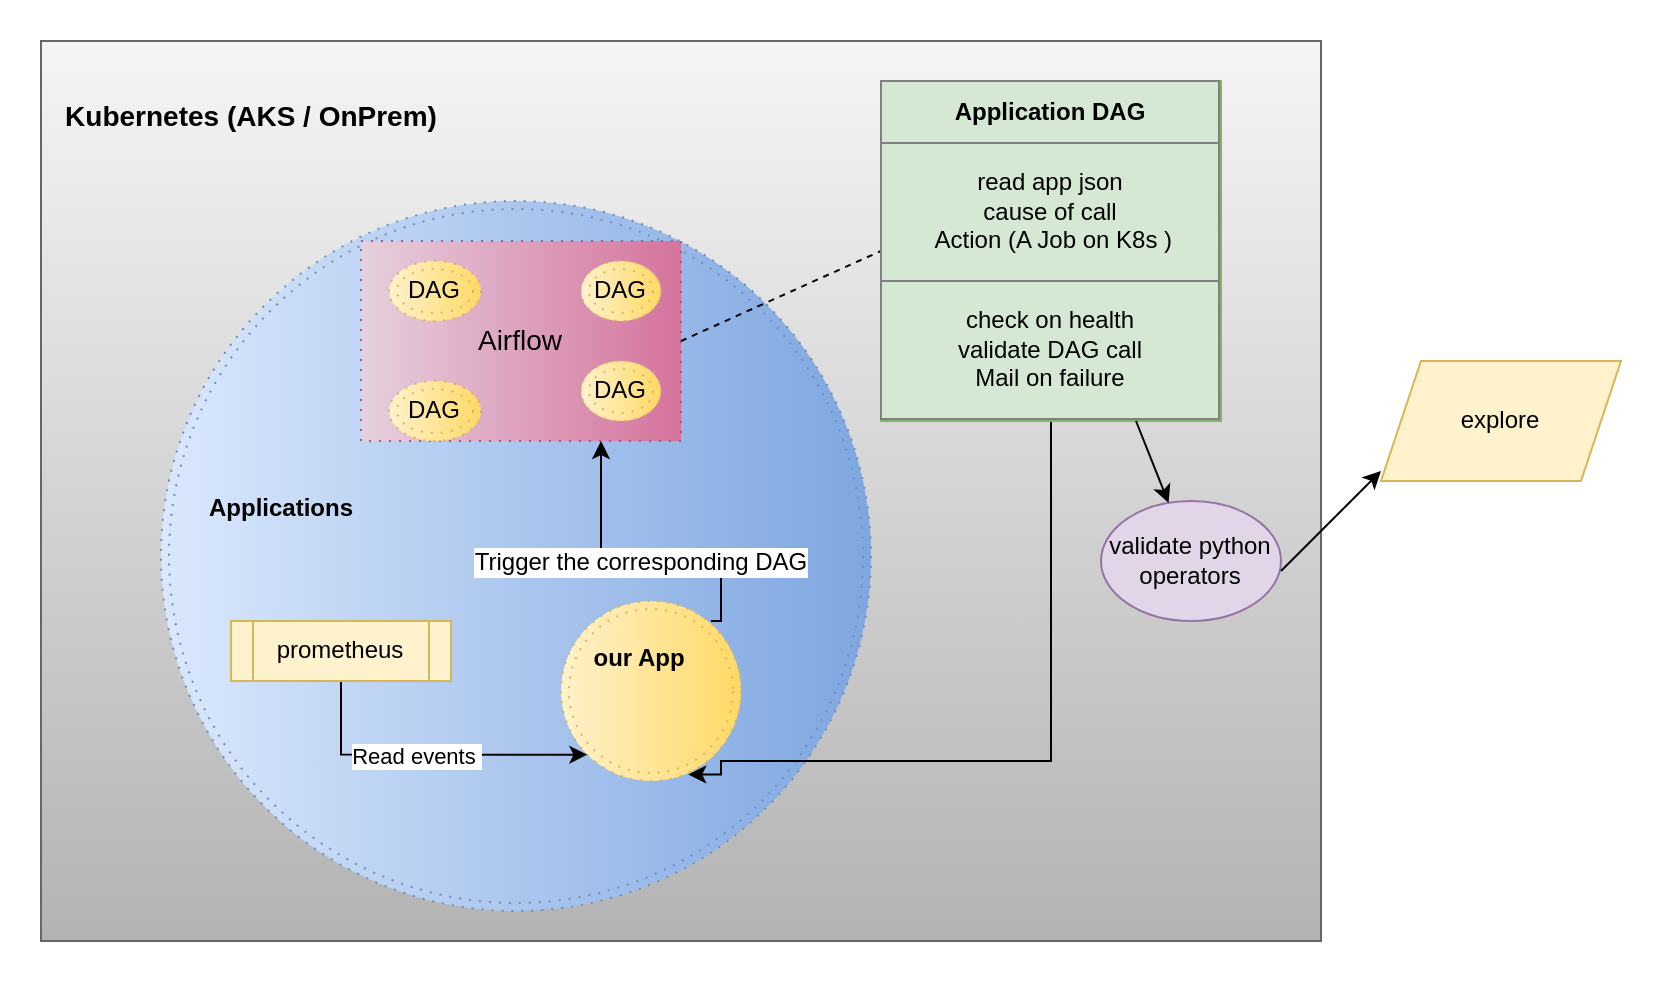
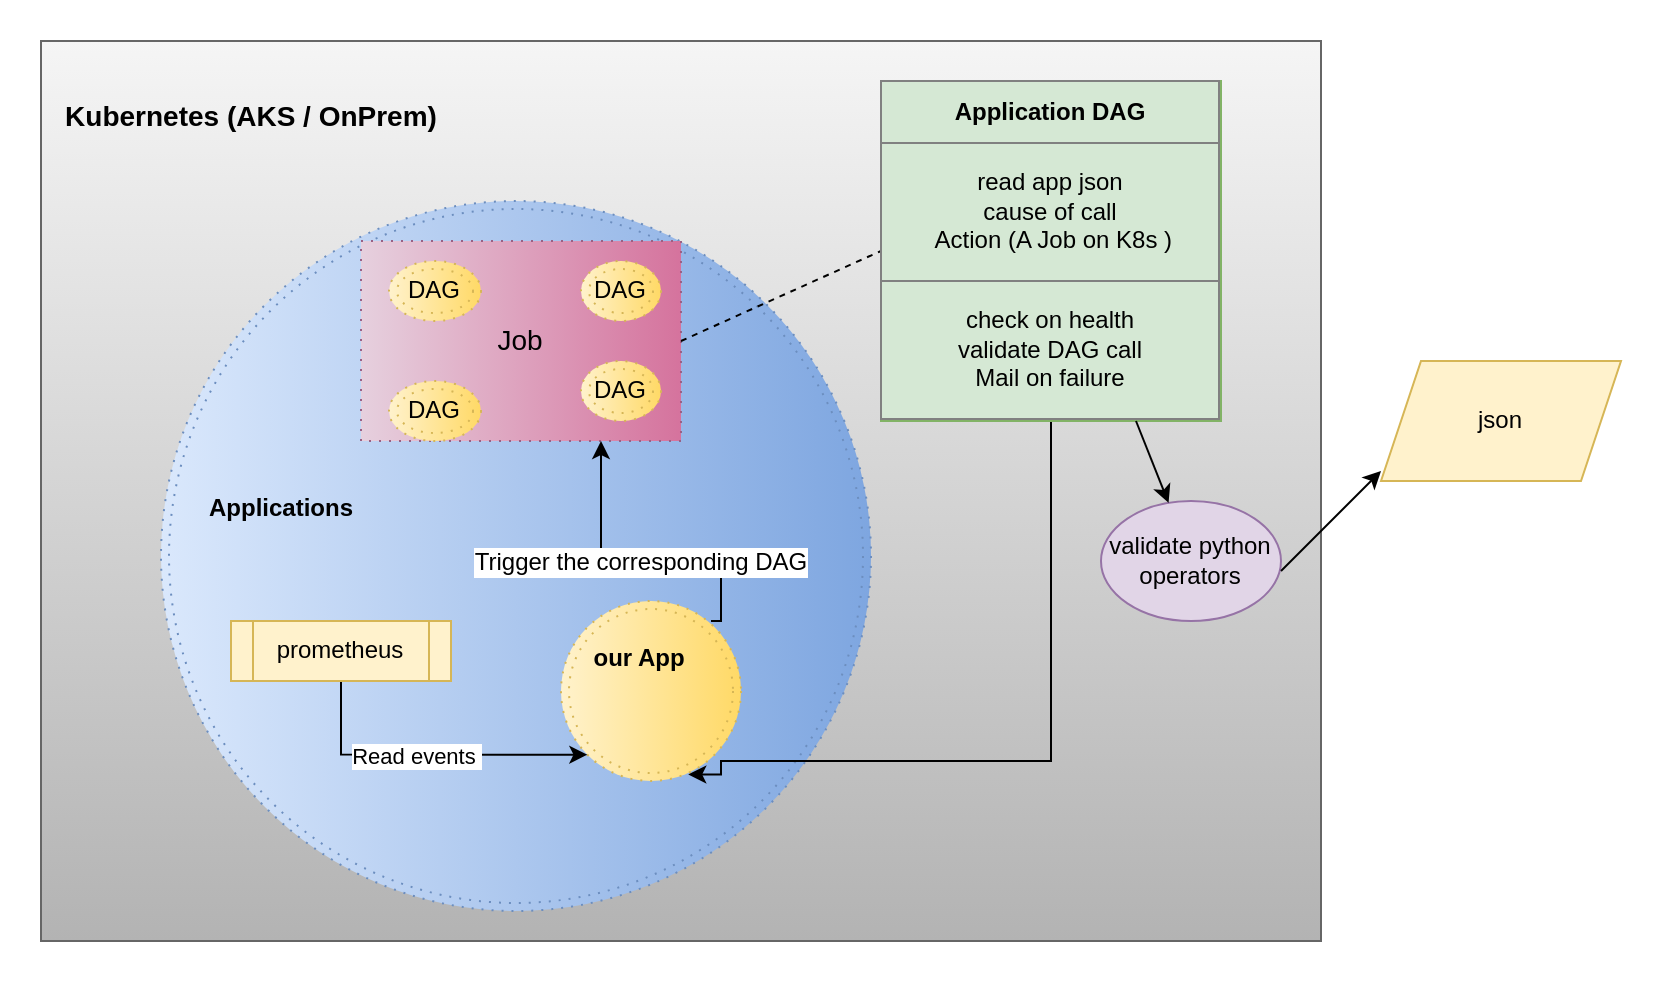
node "Airflow": label "Airflow" -> "Job"
node "explore": label "explore" -> "json"
